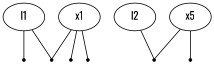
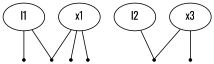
node "x5": label "x5" -> "x3"
